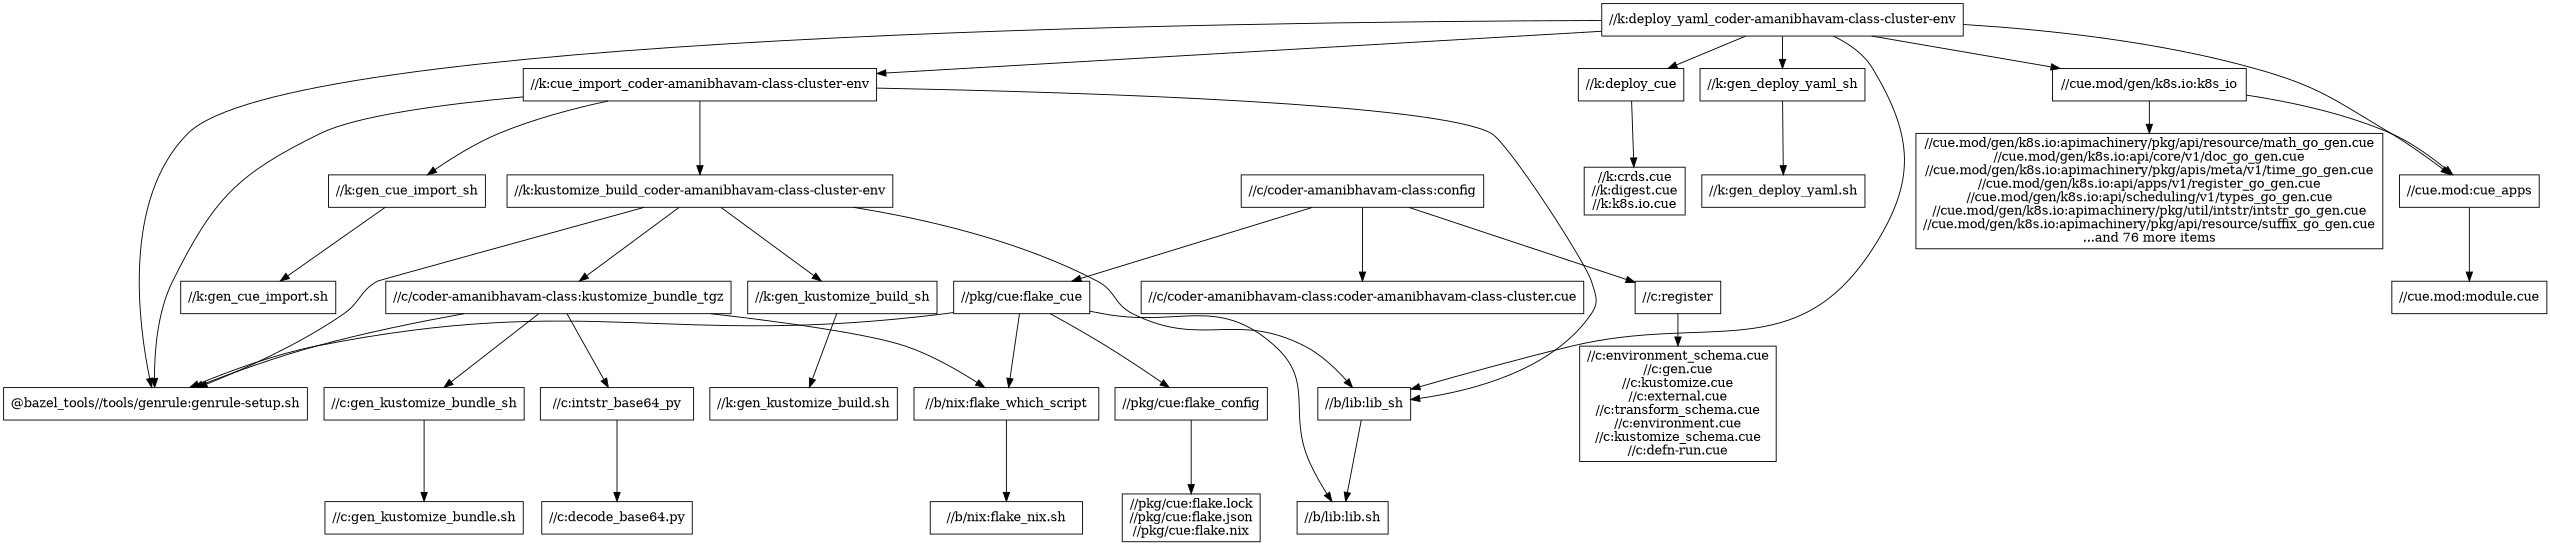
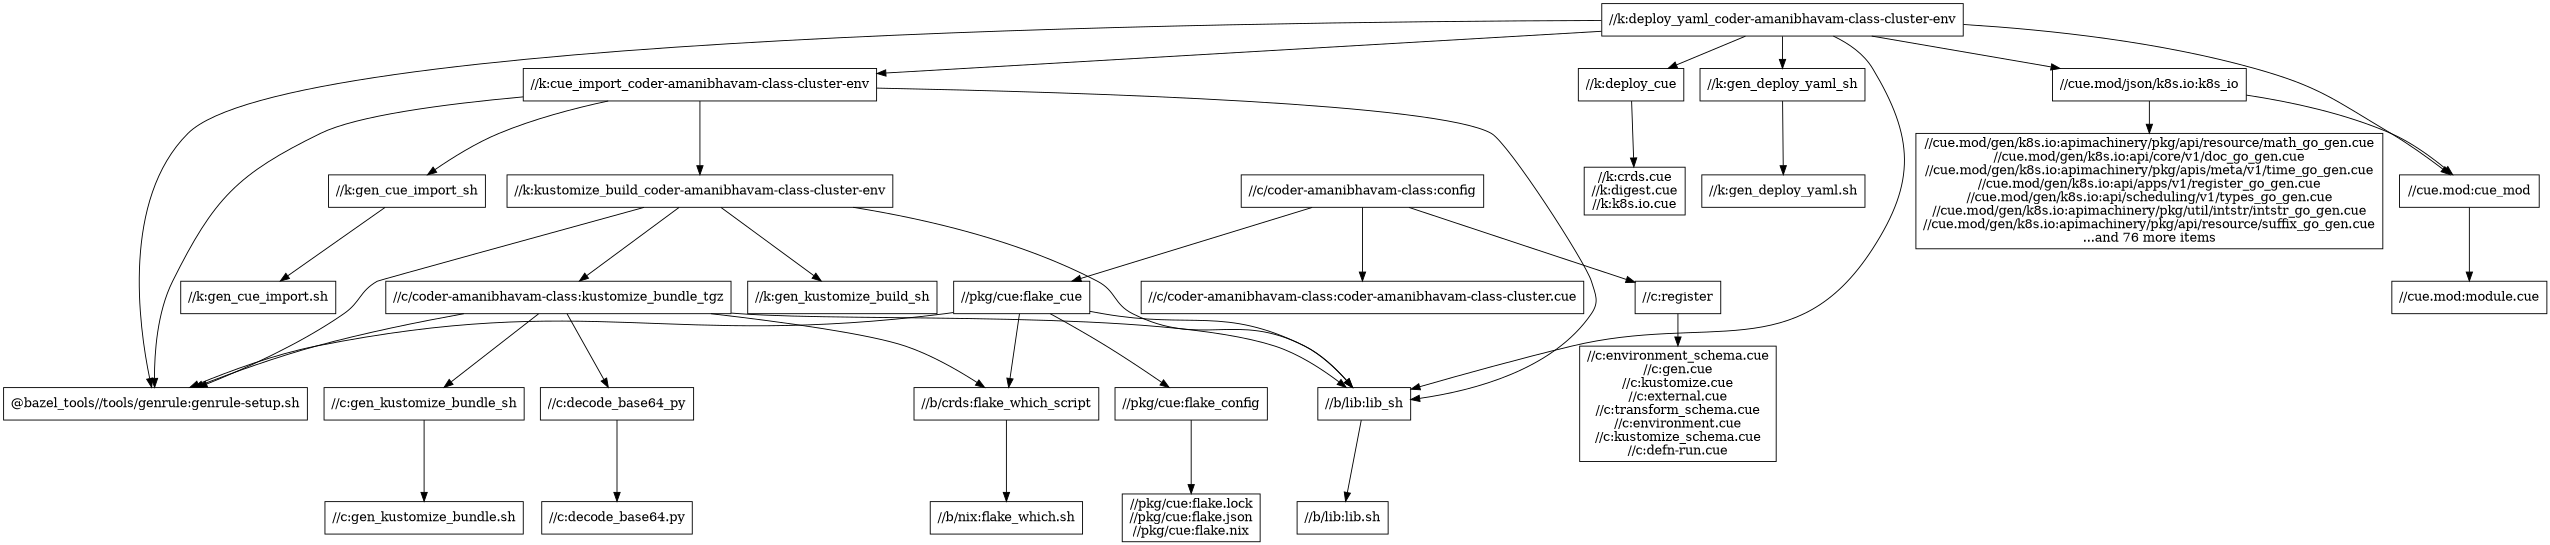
node "//cue.mod/gen/k8s.io:k8s_io": label "//cue.mod/gen/k8s.io:k8s_io" -> "//cue.mod/json/k8s.io:k8s_io"
node "//cue.mod:cue_apps": label "//cue.mod:cue_apps" -> "//cue.mod:cue_mod"
edge "//c/coder-amanibhavam-class:kustomize_bundle_tgz" -> "//b/lib:lib_sh": added
edge "//pkg/cue:flake_cue" -> "//b/lib:lib.sh": now "//pkg/cue:flake_cue" -> "//b/lib:lib_sh"
node "//c:intstr_base64_py": label "//c:intstr_base64_py" -> "//c:decode_base64_py"
node "//k:gen_kustomize_build.sh": removed
node "//b/nix:flake_which_script": label "//b/nix:flake_which_script" -> "//b/crds:flake_which_script"
node "//b/nix:flake_nix.sh": label "//b/nix:flake_nix.sh" -> "//b/nix:flake_which.sh"
